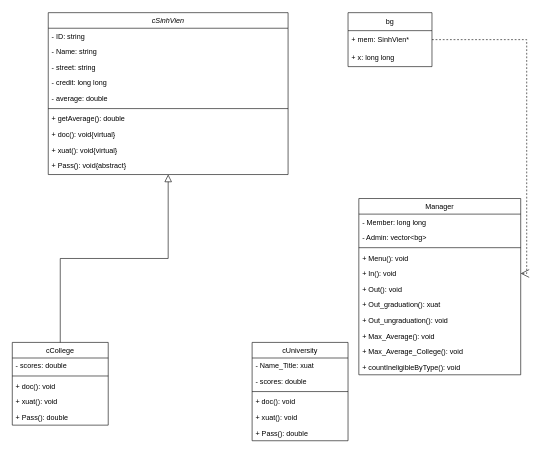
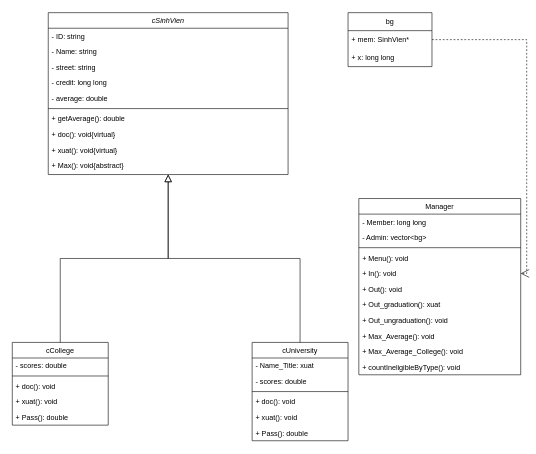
node "+ Pass(): void{abstract}": label "+ Pass(): void{abstract}" -> "+ Max(): void{abstract}"
edge "cUniversity" -> "cSinhVien": added
